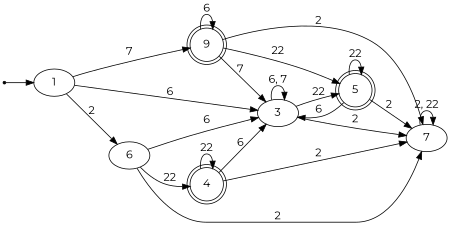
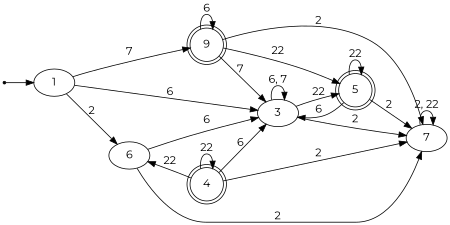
edge "6" -> "4": reversed
